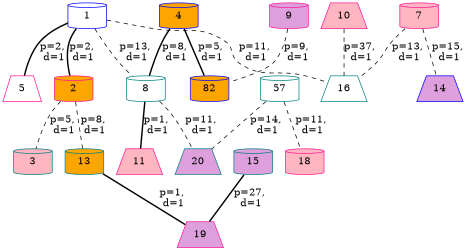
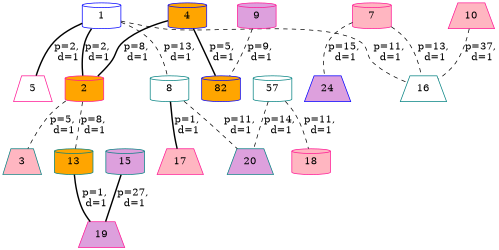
edge "4" -- "8": now "4" -- "2"
node "14": label "14" -> "24"
node "3": shape cylinder -> trapezium
node "11": label "11" -> "17"
